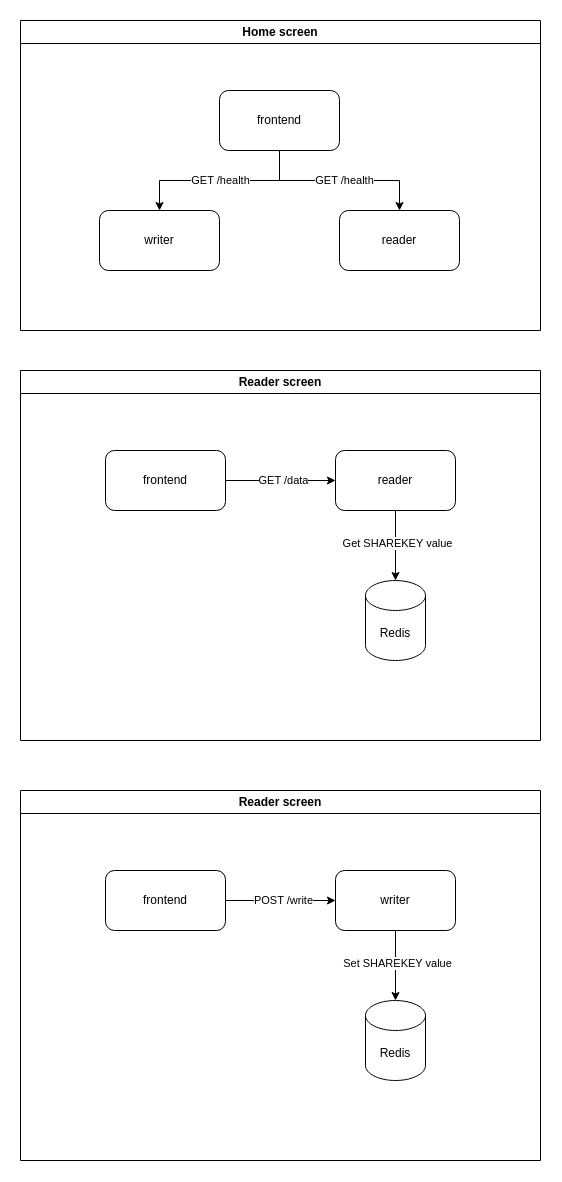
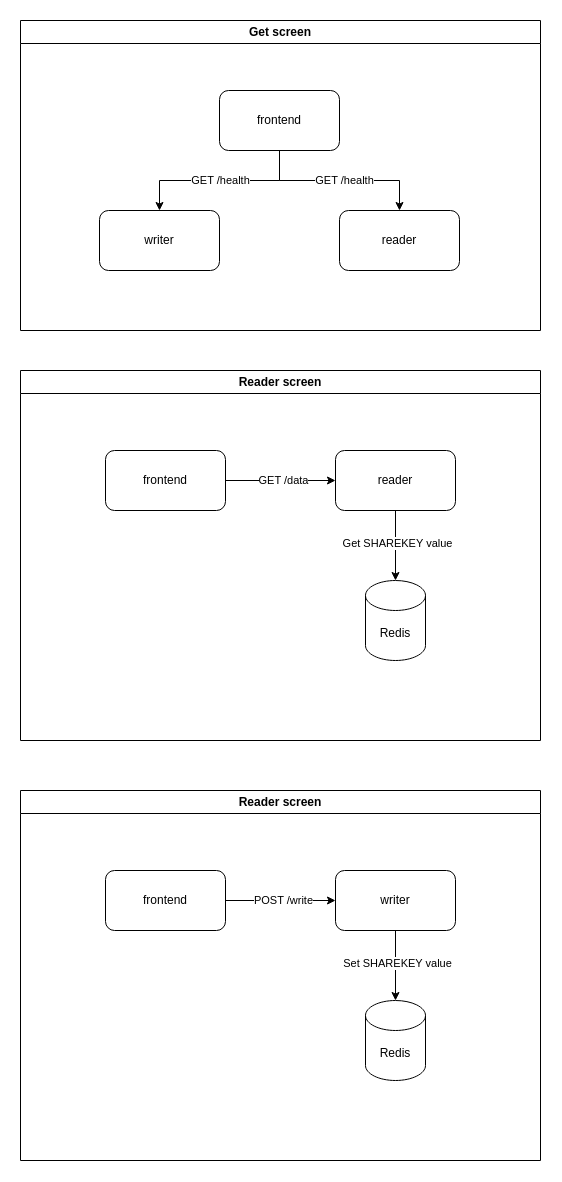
node "Home screen": label "Home screen" -> "Get screen"
